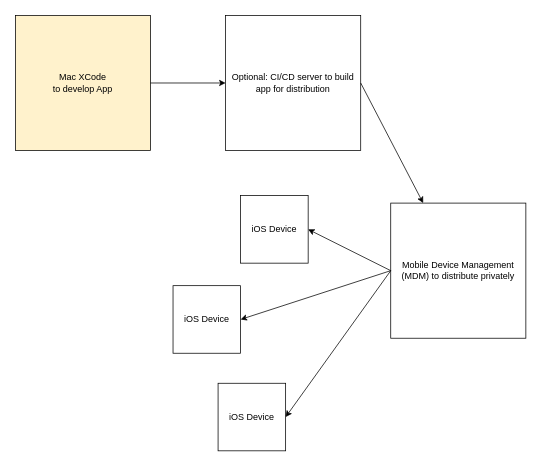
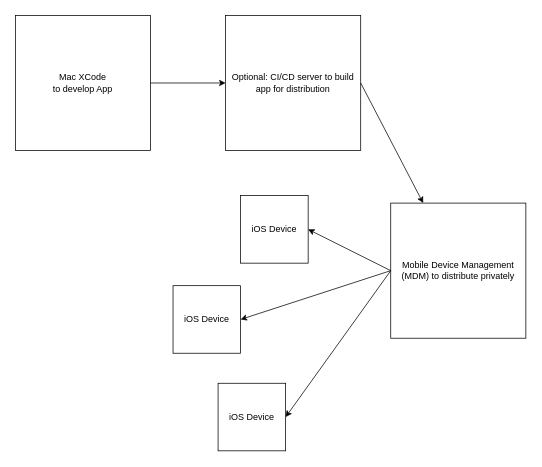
node "Mac XCode to develop App": fillcolor #fff2cc -> #ffffff
